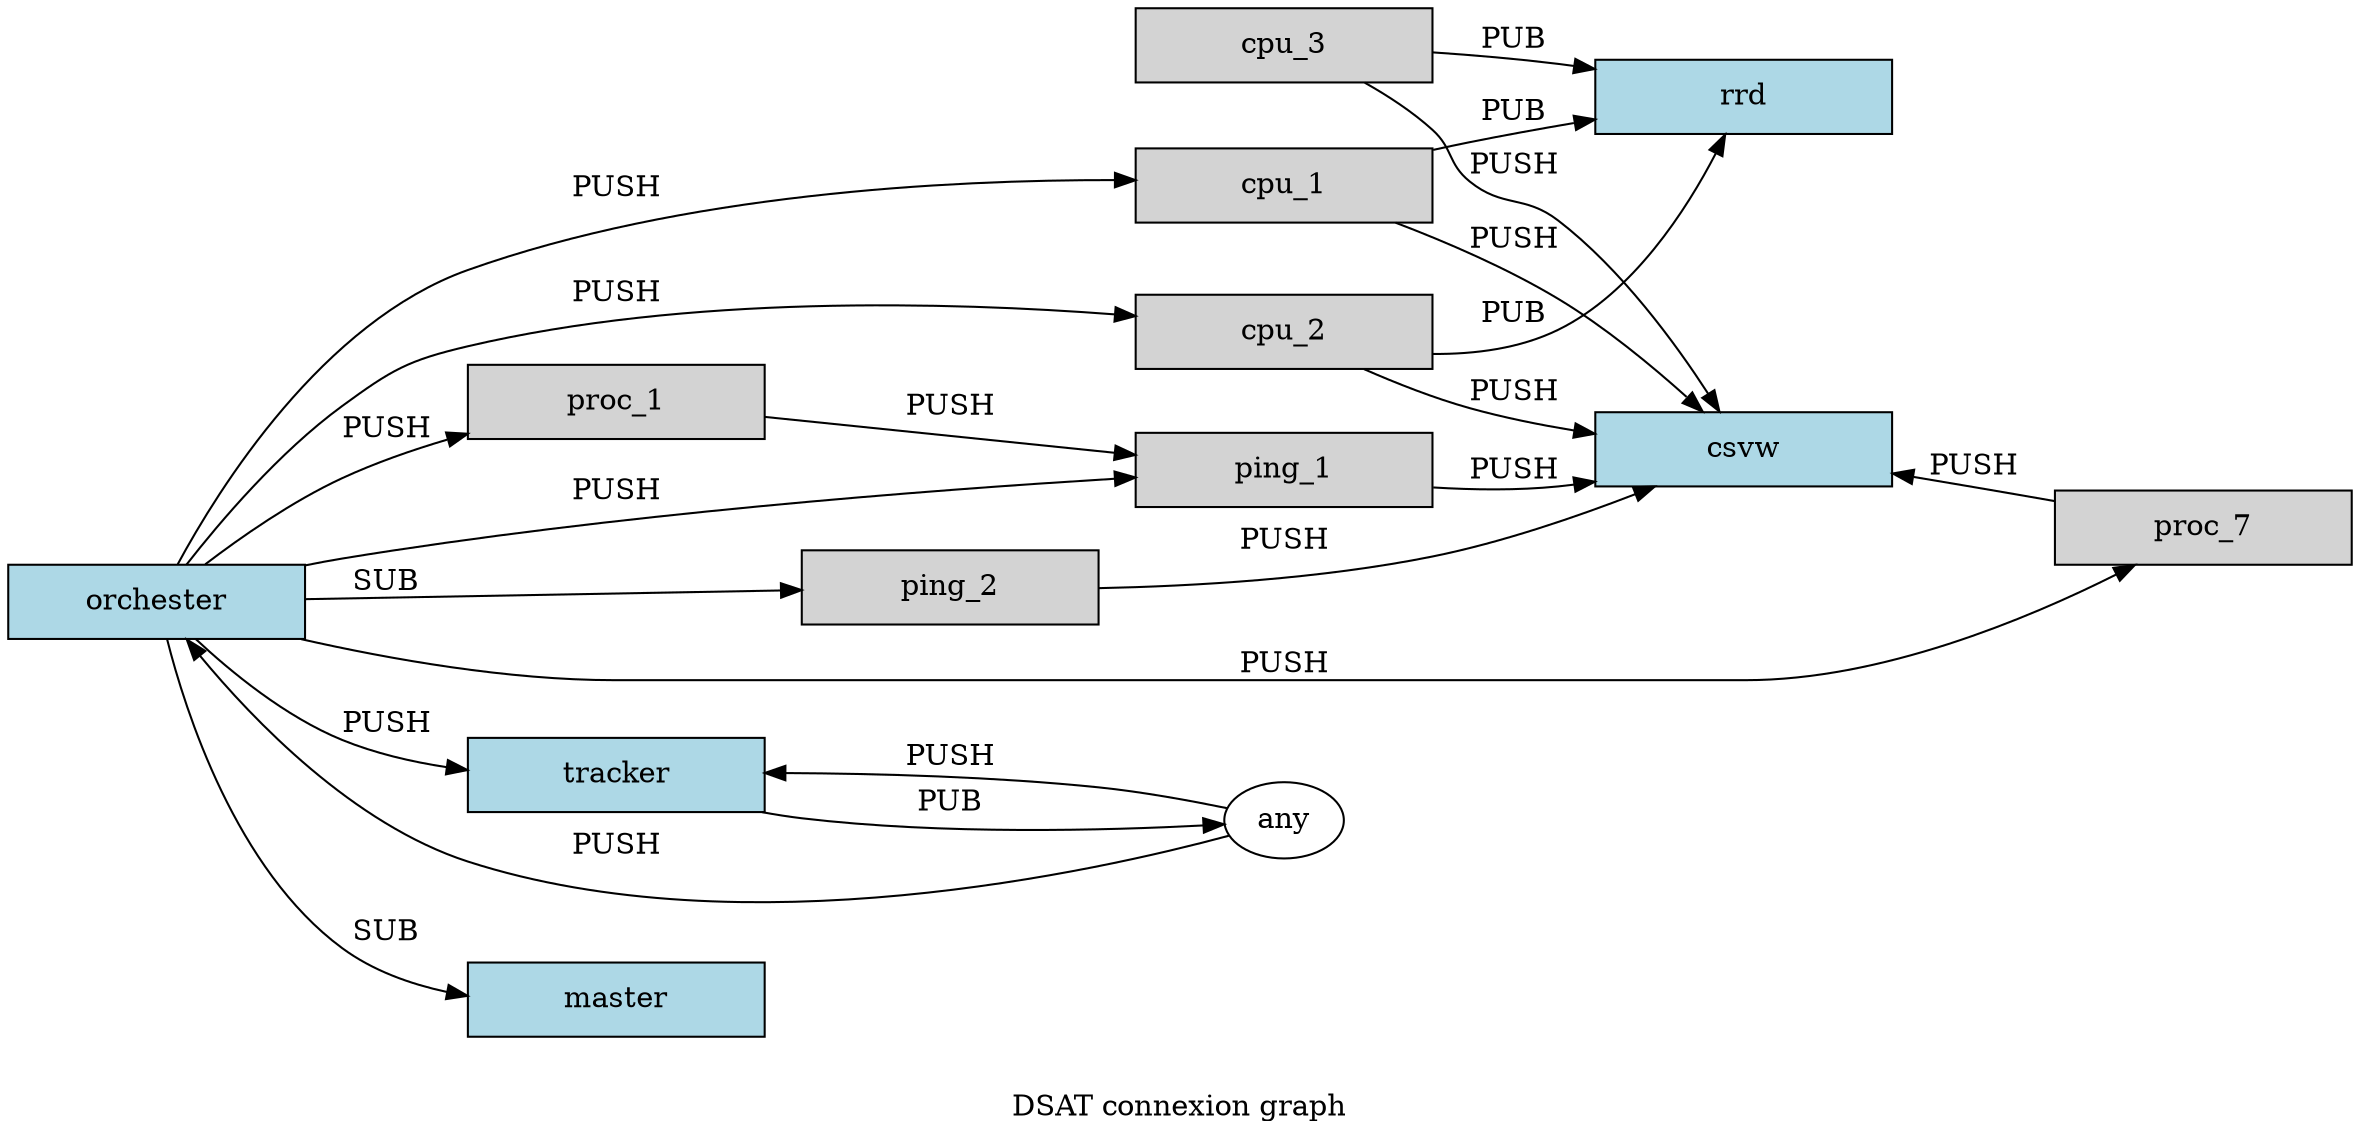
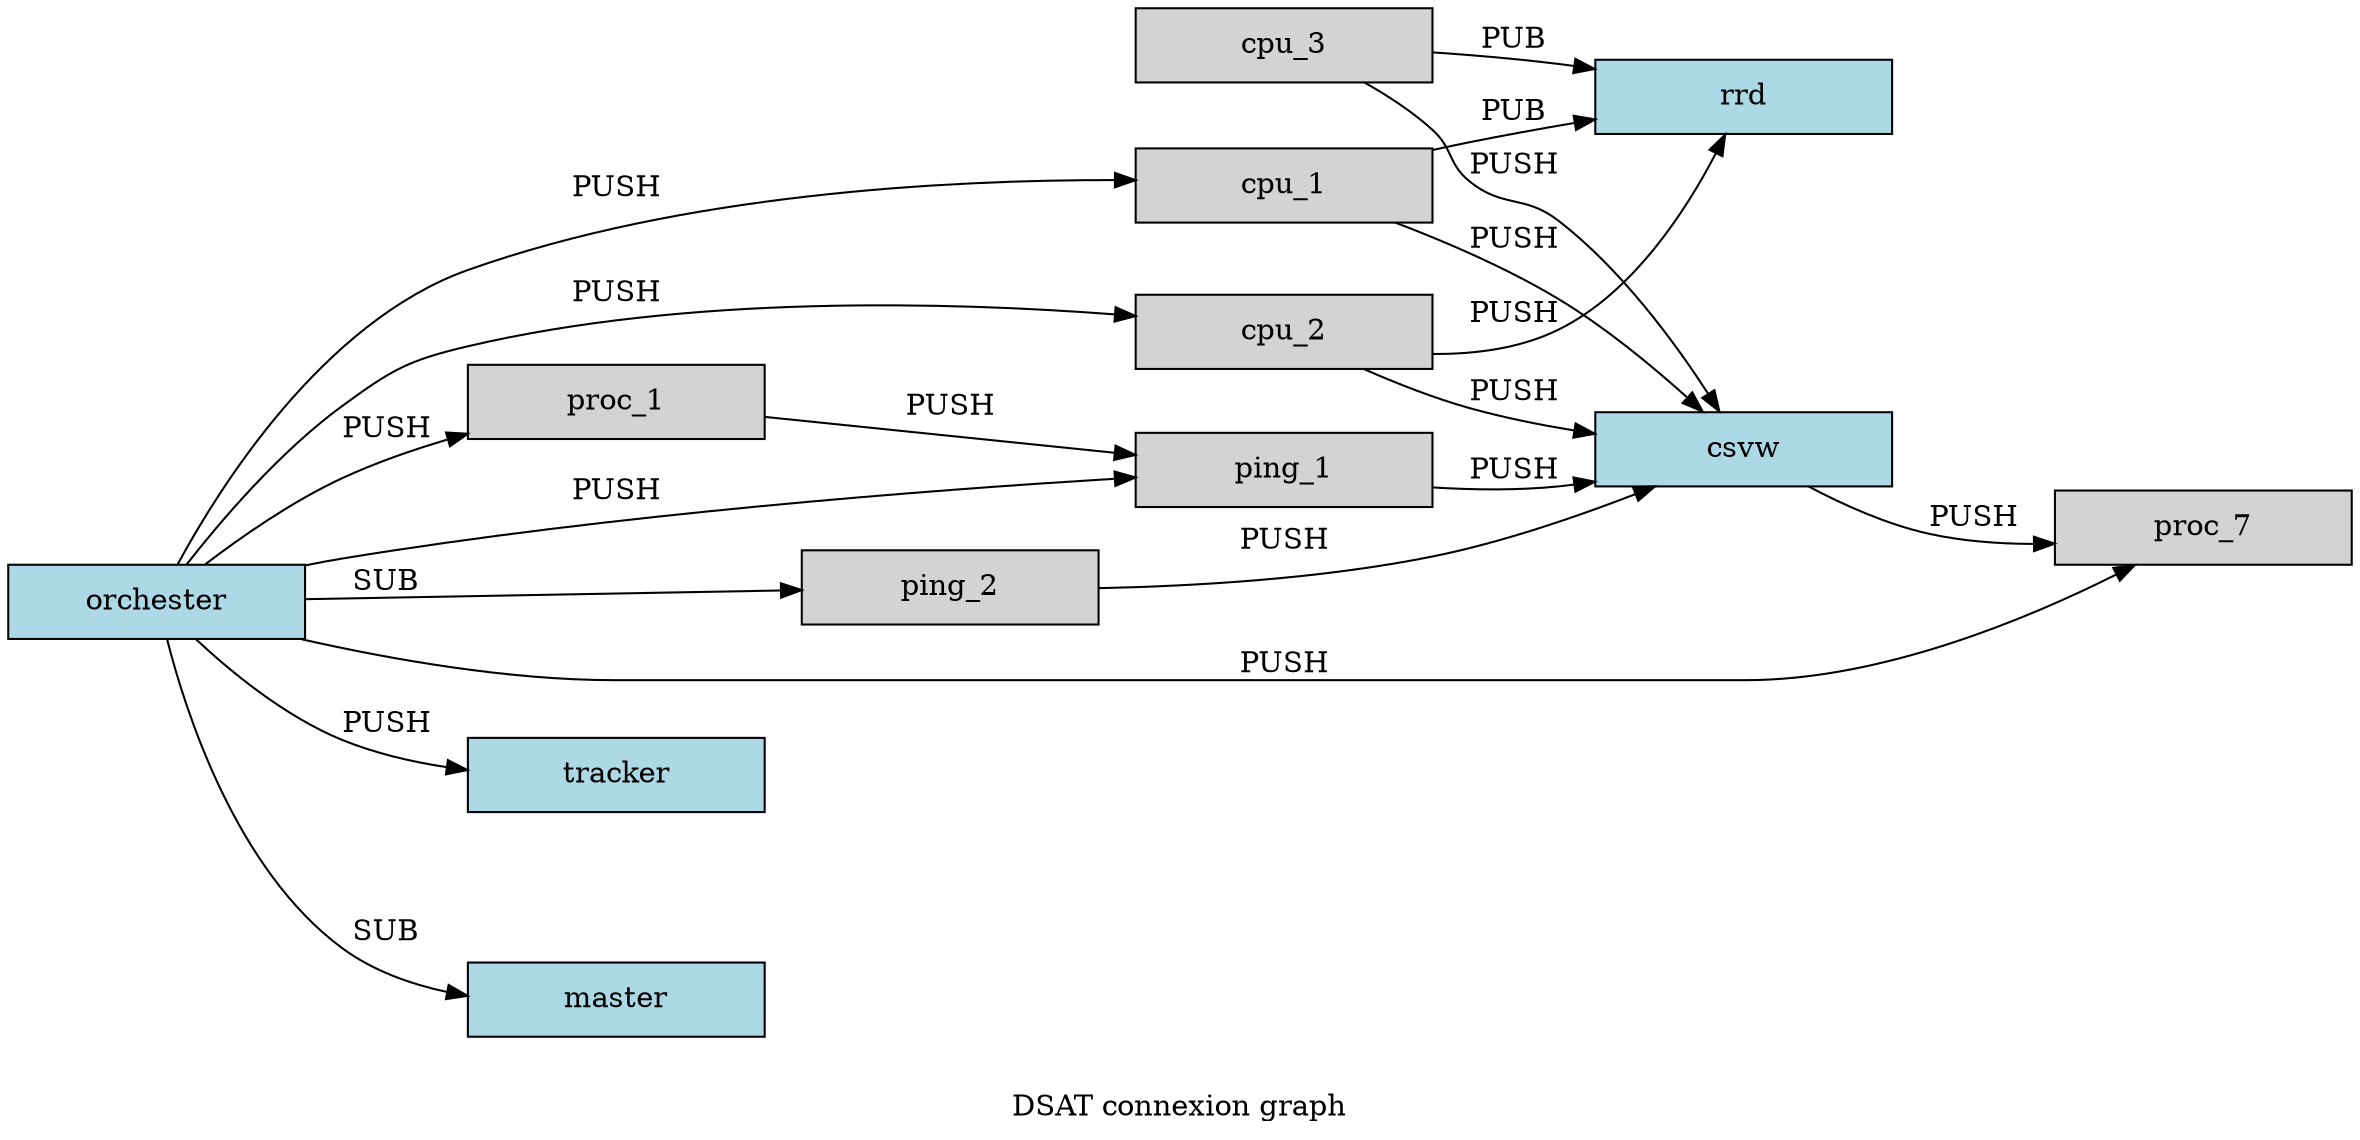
edge "cpu_2" -> "rrd": label "PUB" -> "PUSH"
edge "proc_7" -> "csvw": reversed
node "any": removed
